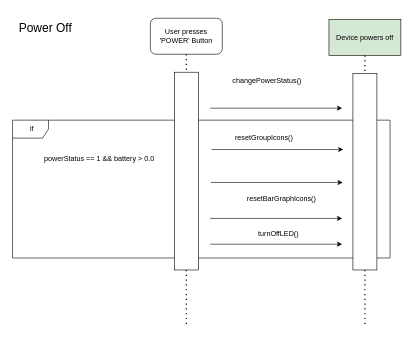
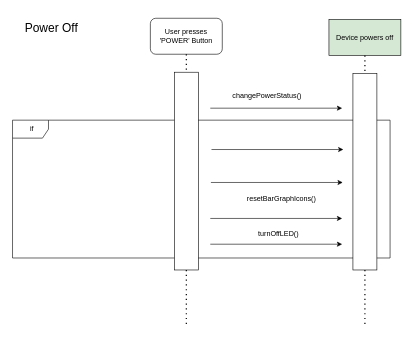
node "Power Off": moved (45, 27) -> (51, 27)
node "changePowerStatus()": moved (267, 81) -> (267, 96)
node "resetGroupIcons()": removed
node "powerStatus == 1 && battery > 0.0": removed
